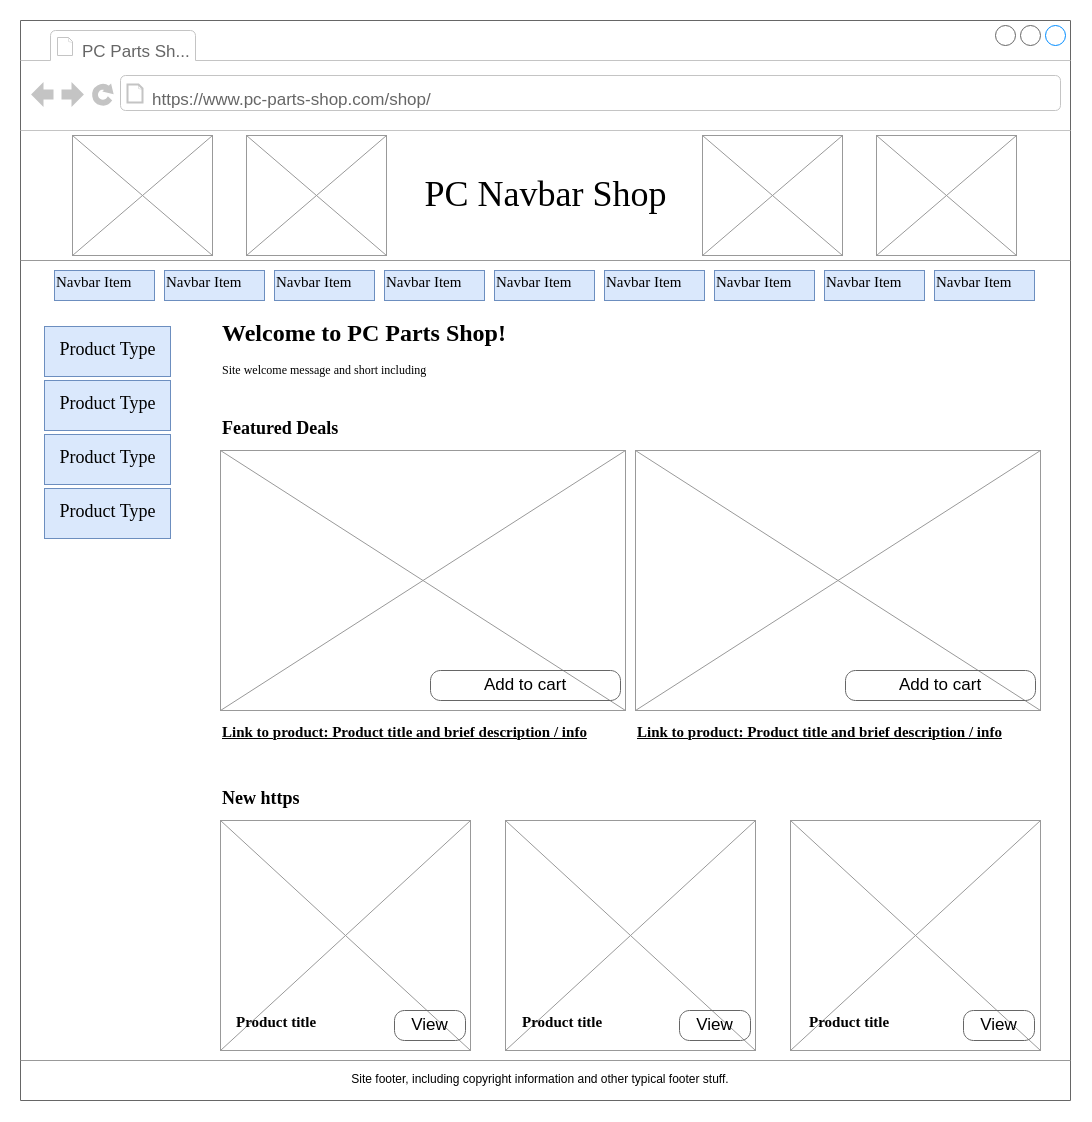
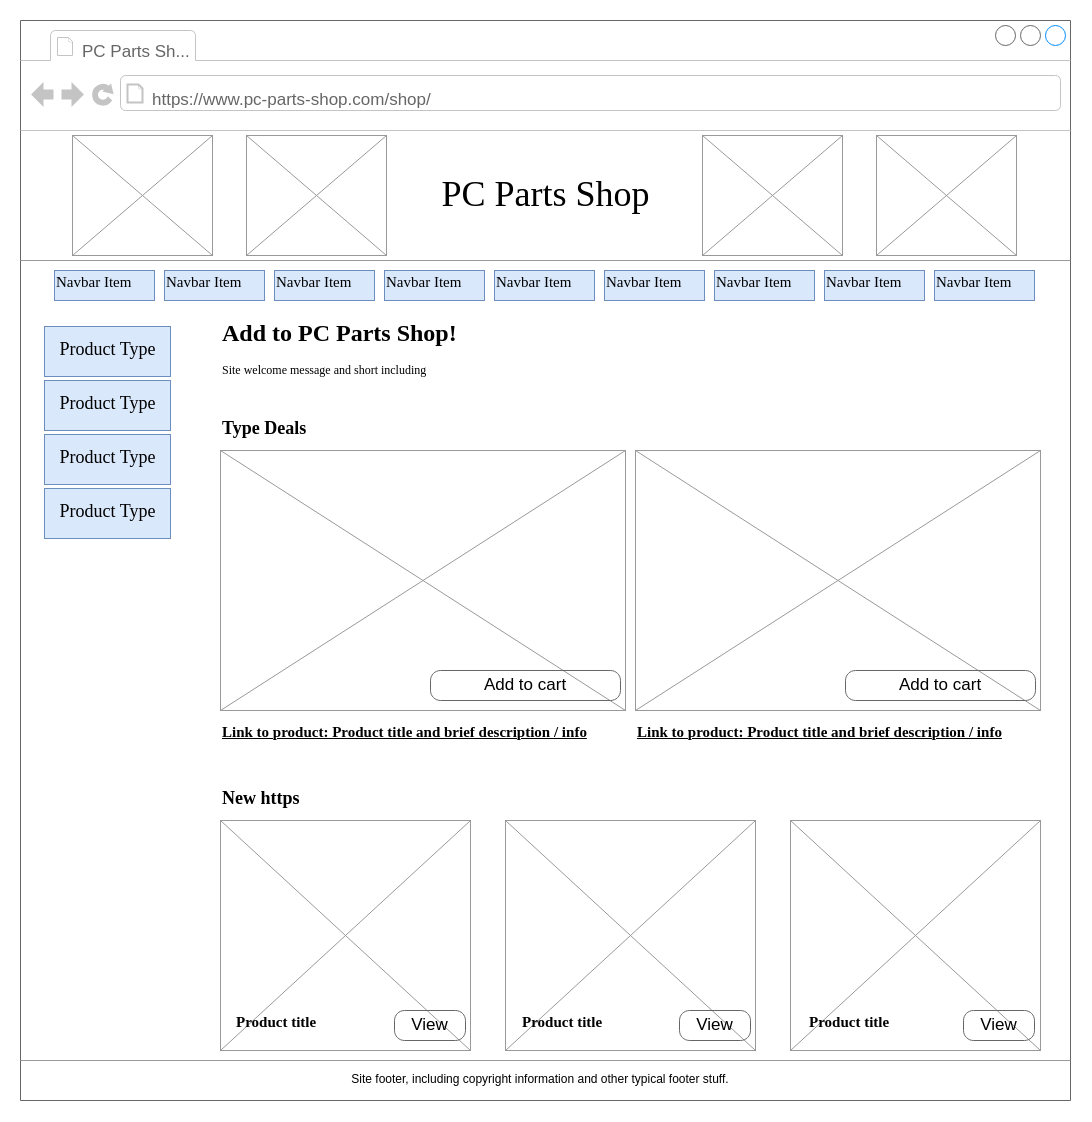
node "PC Navbar Shop": label "PC Navbar Shop" -> "PC Parts Shop"
node "Welcome to PC Parts Shop!": label "Welcome to PC Parts Shop!" -> "Add to PC Parts Shop!"
node "Featured Deals": label "Featured Deals" -> "Type Deals"
